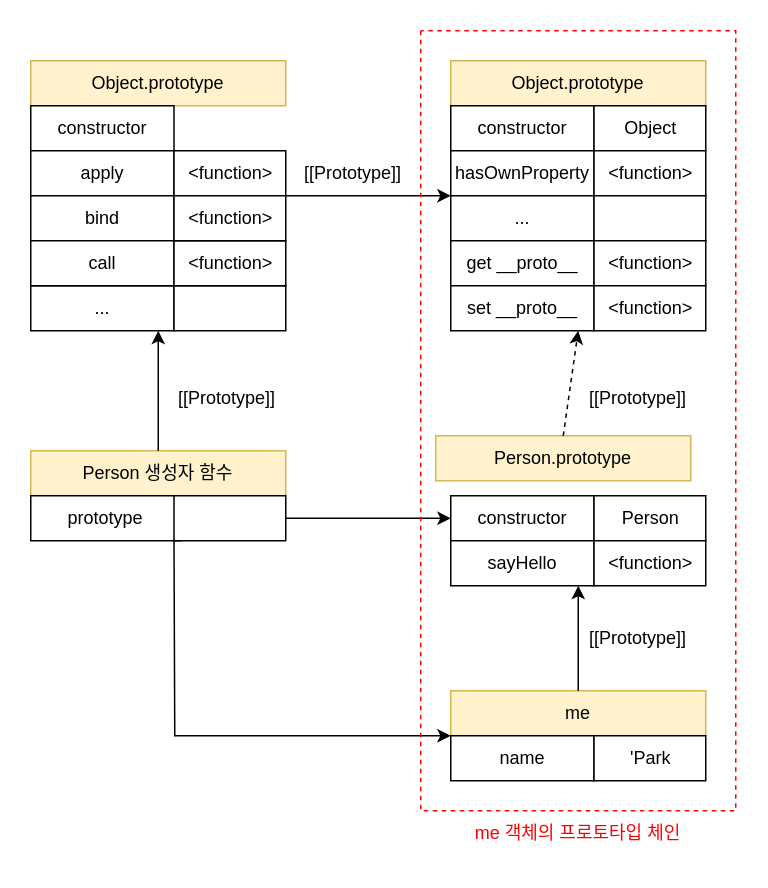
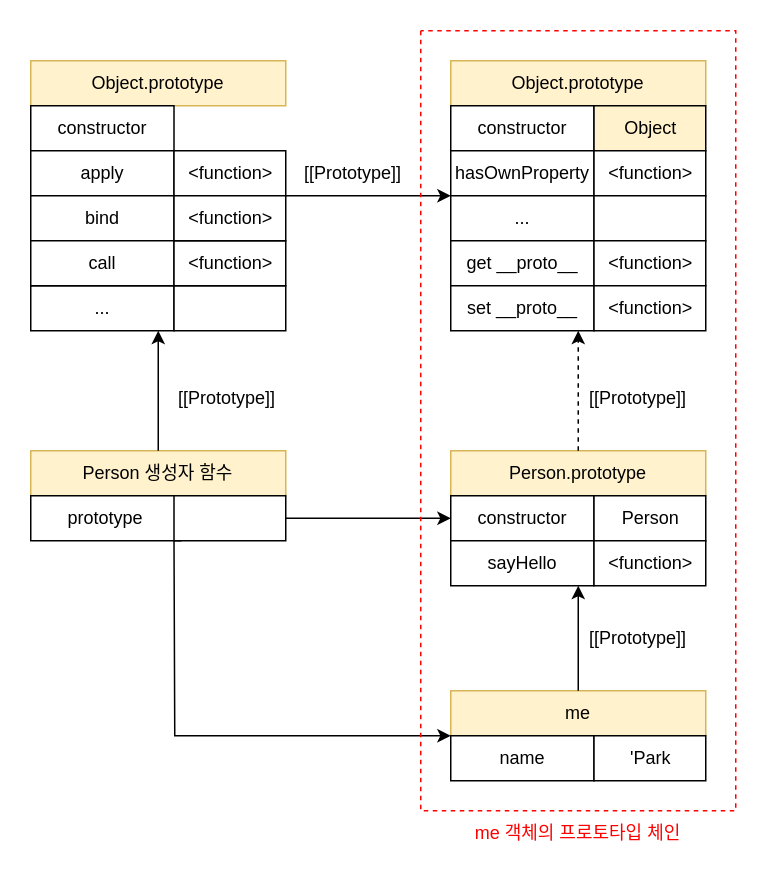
node "Object": fillcolor #ffffff -> #fff2cc
node "Person.prototype": moved (563, 458) -> (578, 473)
